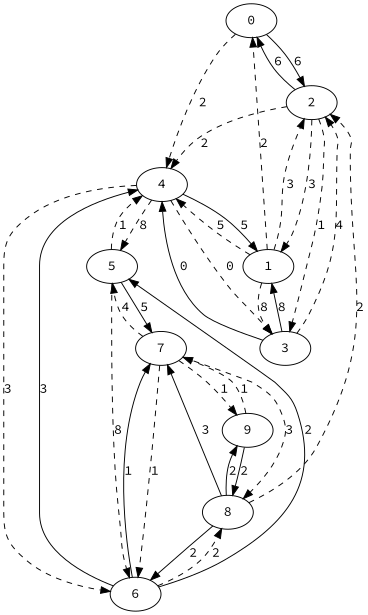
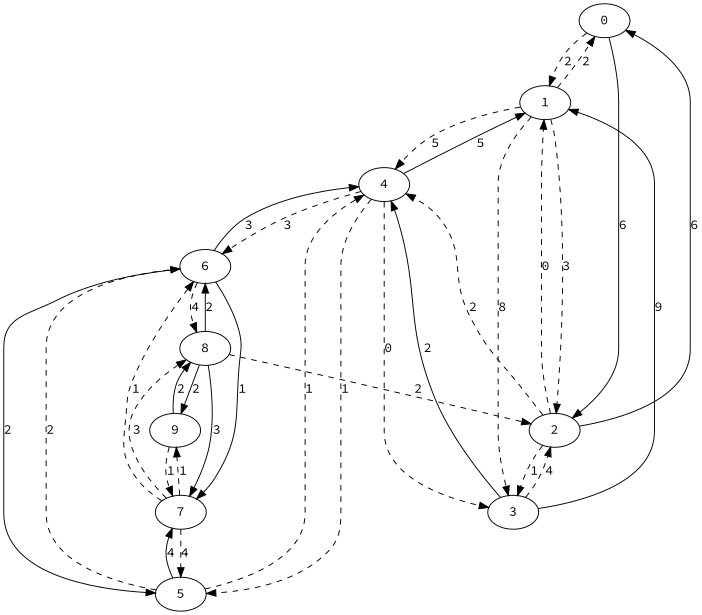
edge "0" -> "4": now "0" -> "1"
edge "2" -> "1": label "3" -> "0"
edge "4" -> "5": label "8" -> "1"
edge "3" -> "4": label "0" -> "2"
edge "5" -> "7": label "5" -> "4"
edge "3" -> "1": label "8" -> "9"
edge "5" -> "6": label "8" -> "2"
edge "6" -> "8": label "2" -> "4"
